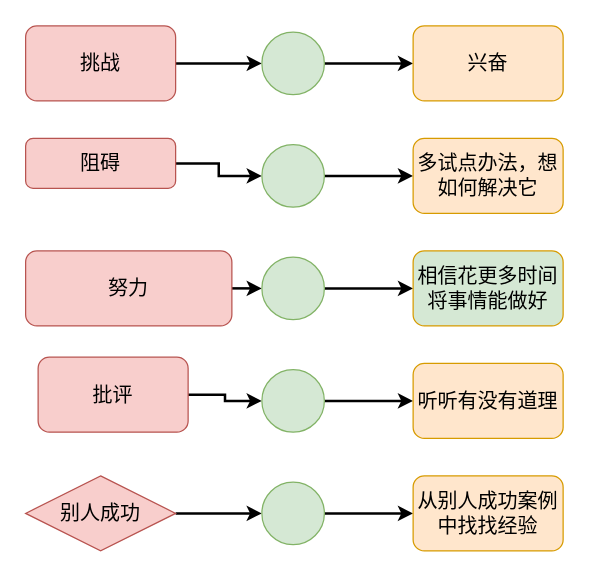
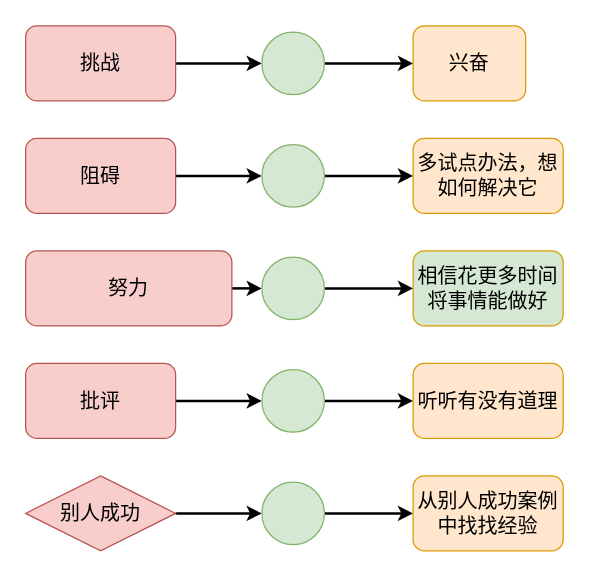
node "兴奋": size 150x75 -> 113x75
node "阻碍": size 150x50 -> 150x75
node "批评": moved (113, 394) -> (101, 401)
